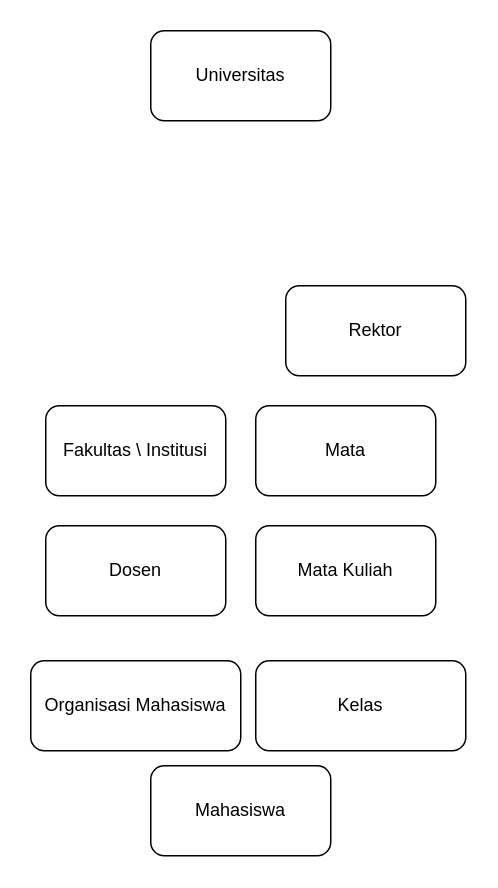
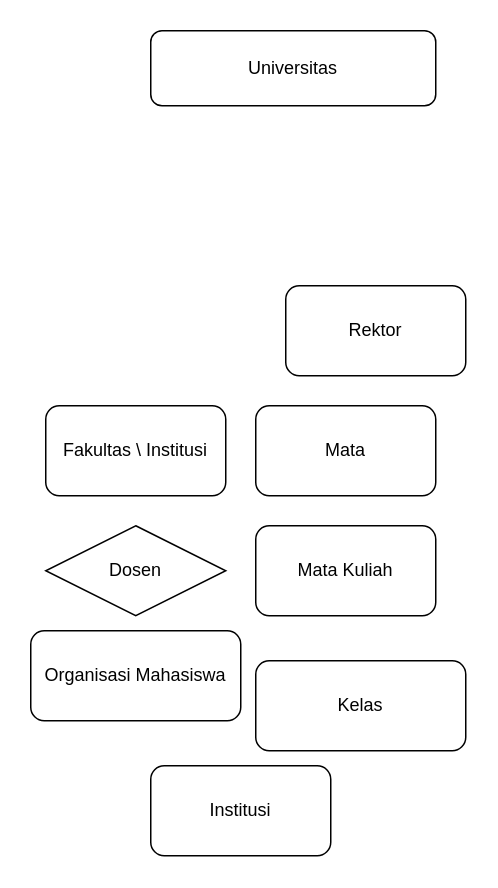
node "Universitas": size 180x90 -> 285x75
node "Dosen": shape rounded rectangle -> diamond
node "Organisasi Mahasiswa": moved (136, 706) -> (136, 676)
node "Mahasiswa": label "Mahasiswa" -> "Institusi"
